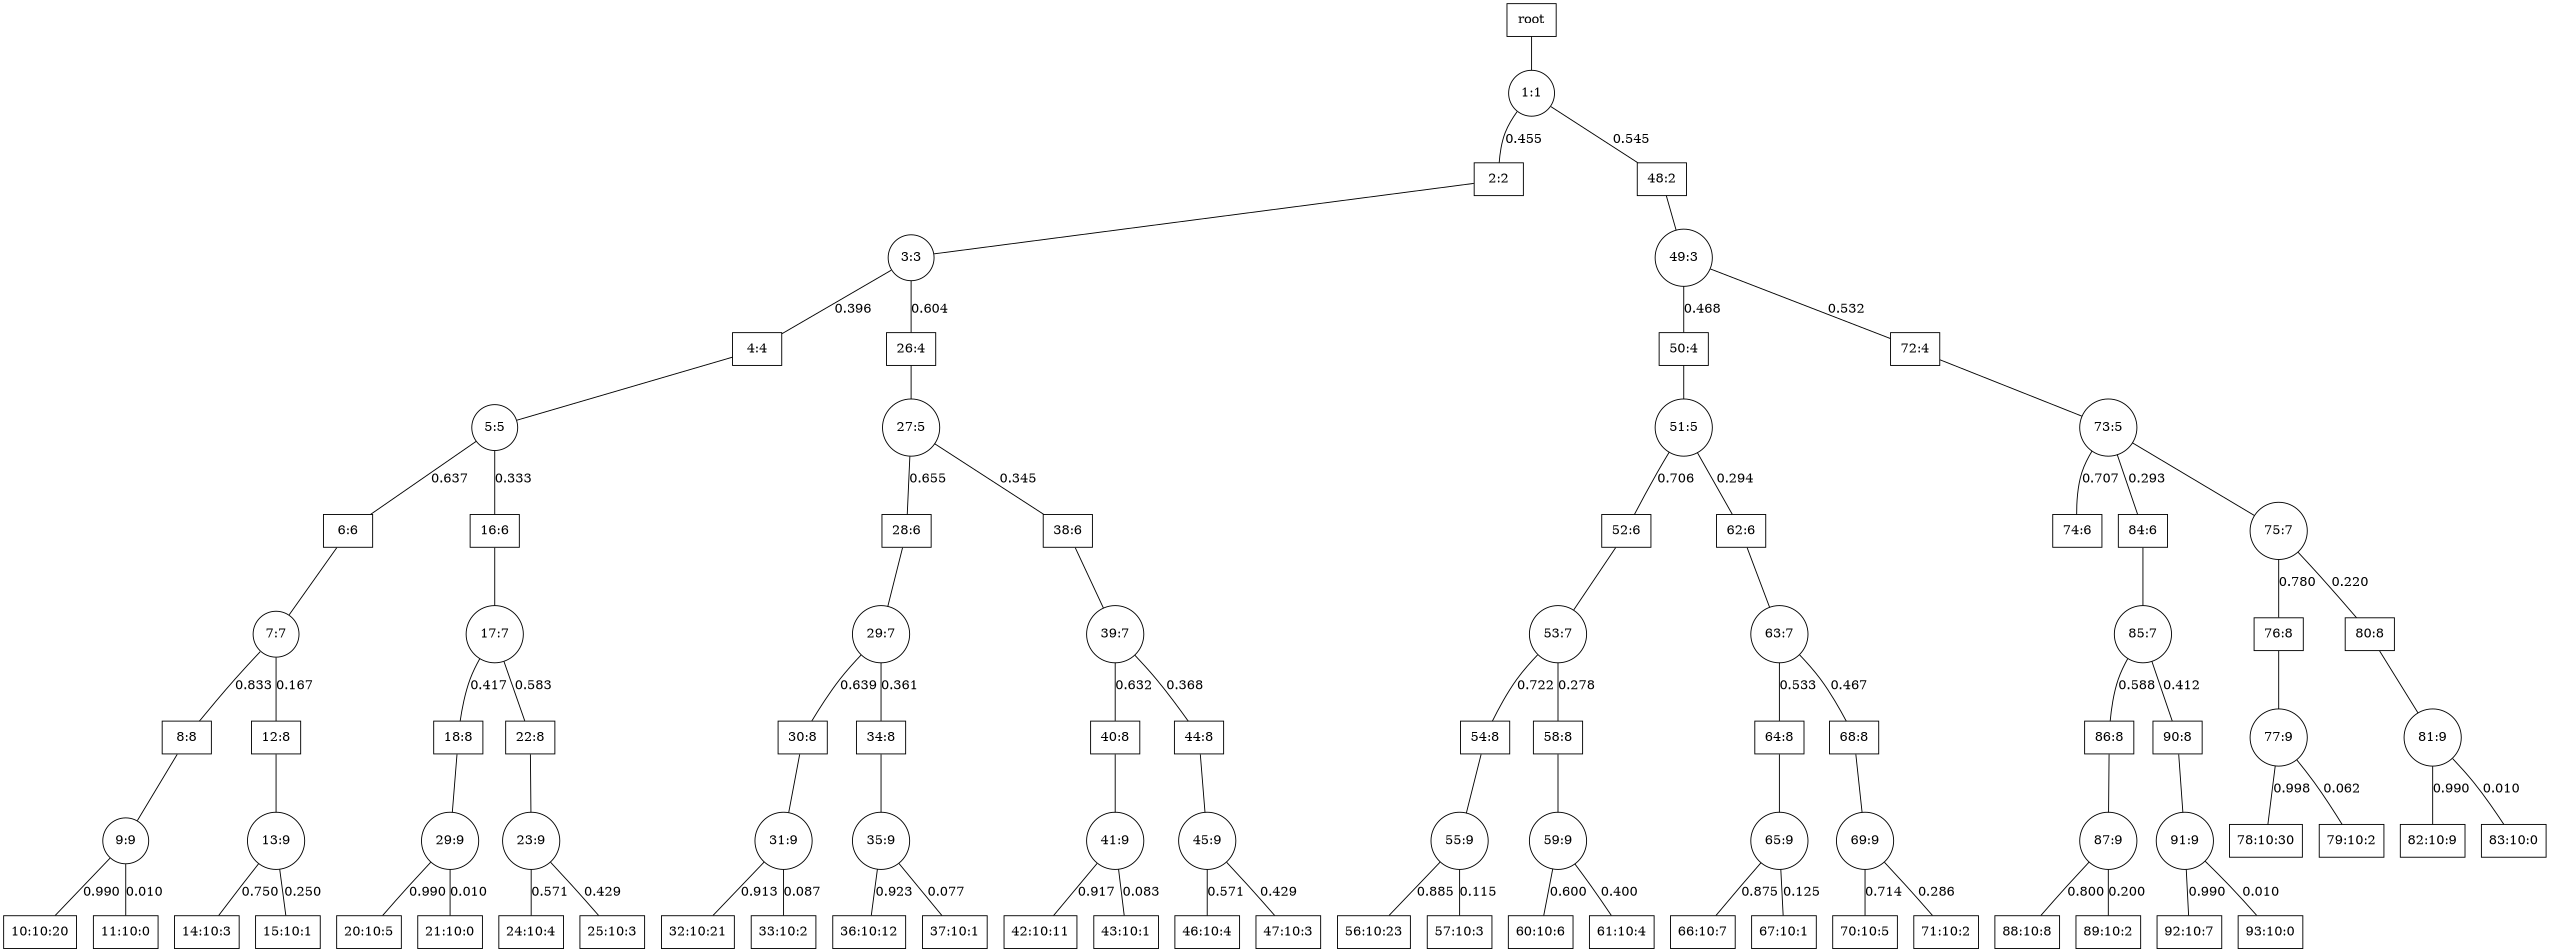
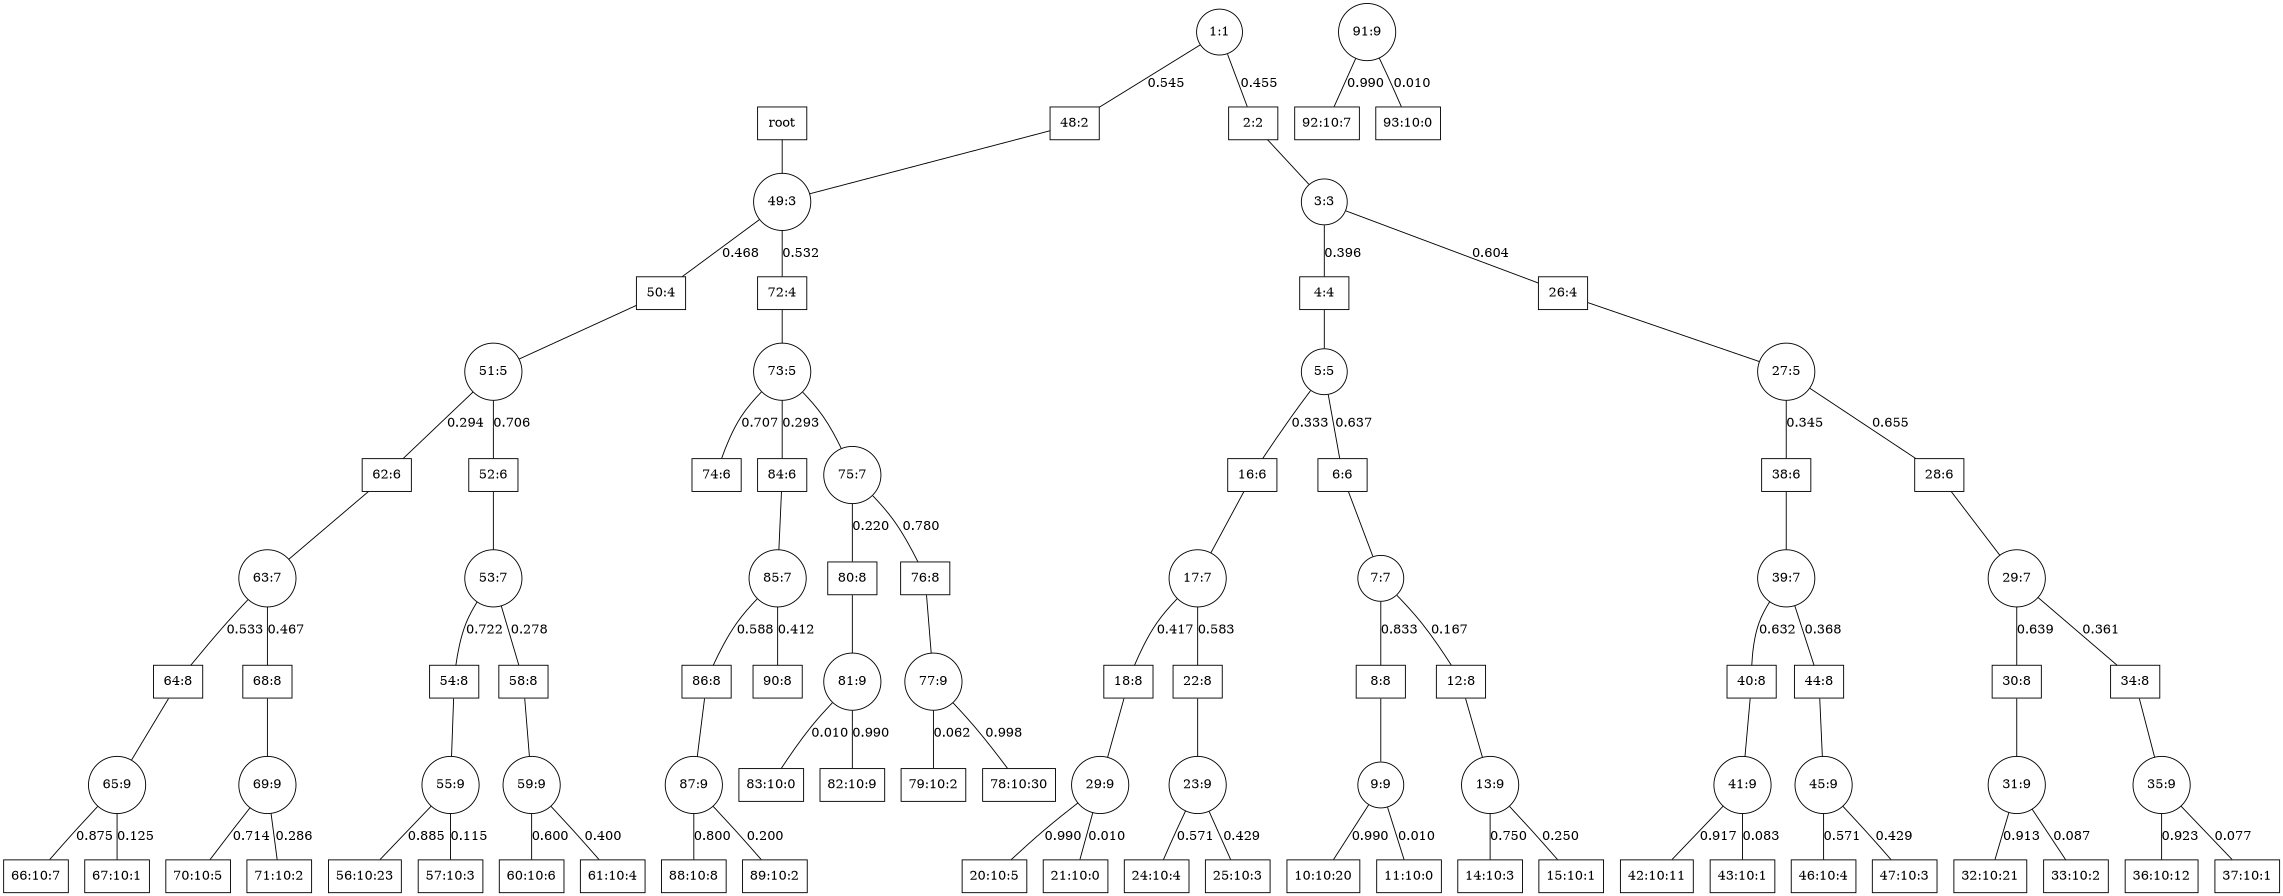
edge "root" -- "1:1": now "root" -- "49:3"
edge "90:8" -- "91:9": removed
